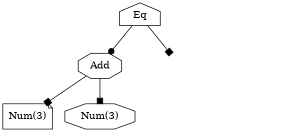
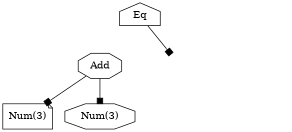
edge "Eq" -> "Add": removed
